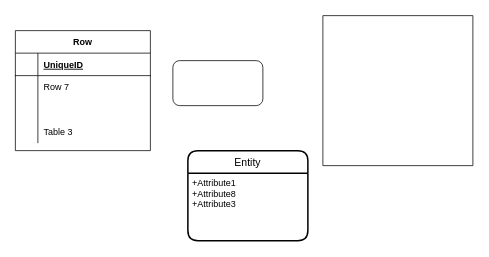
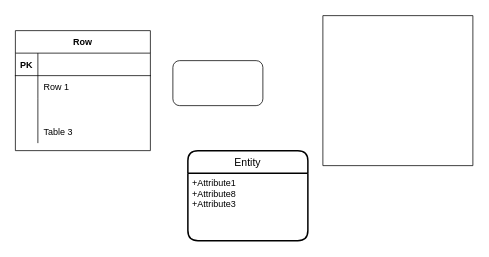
node "PK": added
node "UniqueID": removed
node "Row 7": label "Row 7" -> "Row 1"
